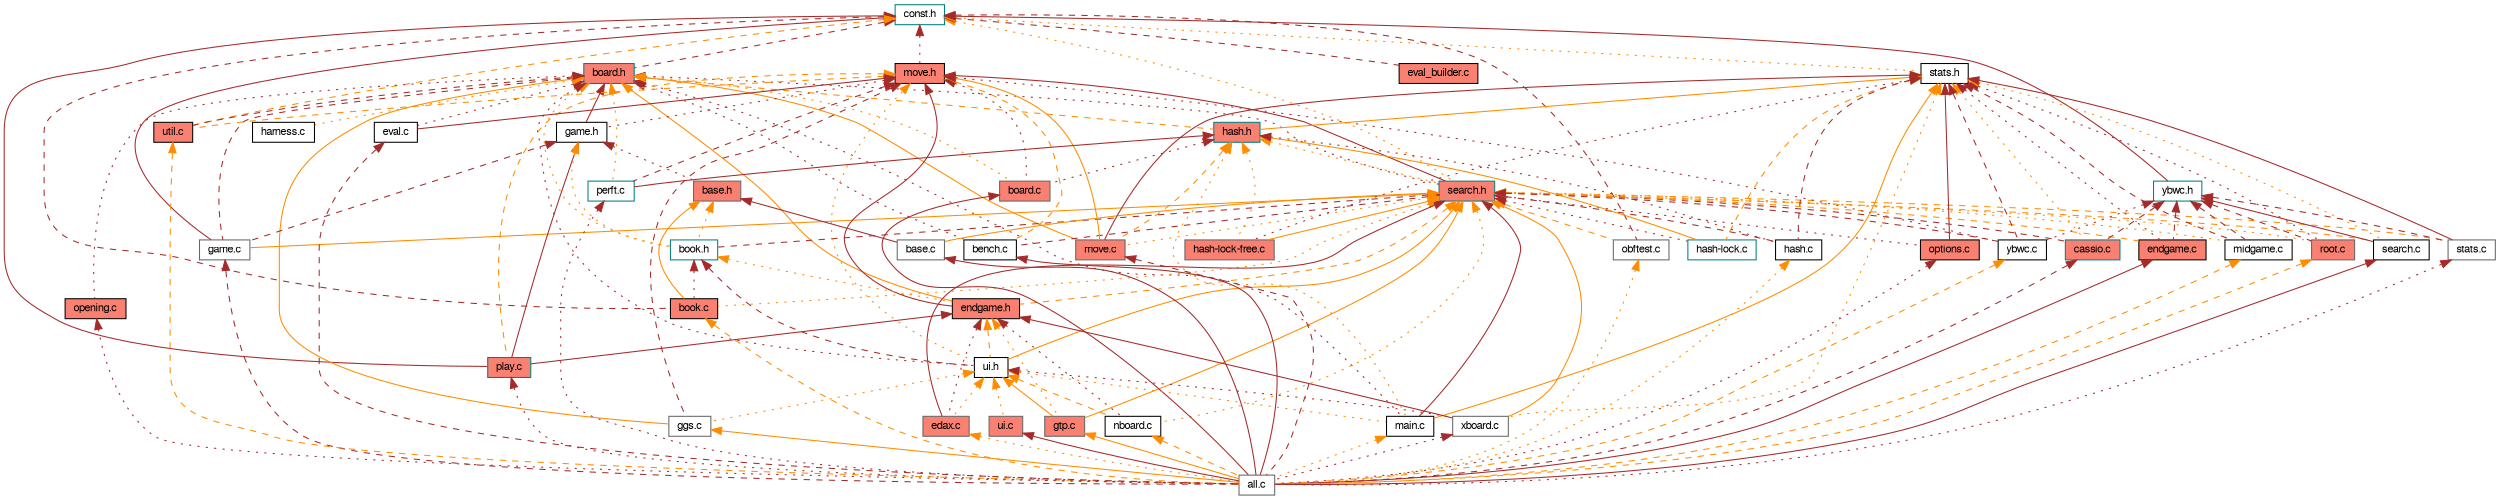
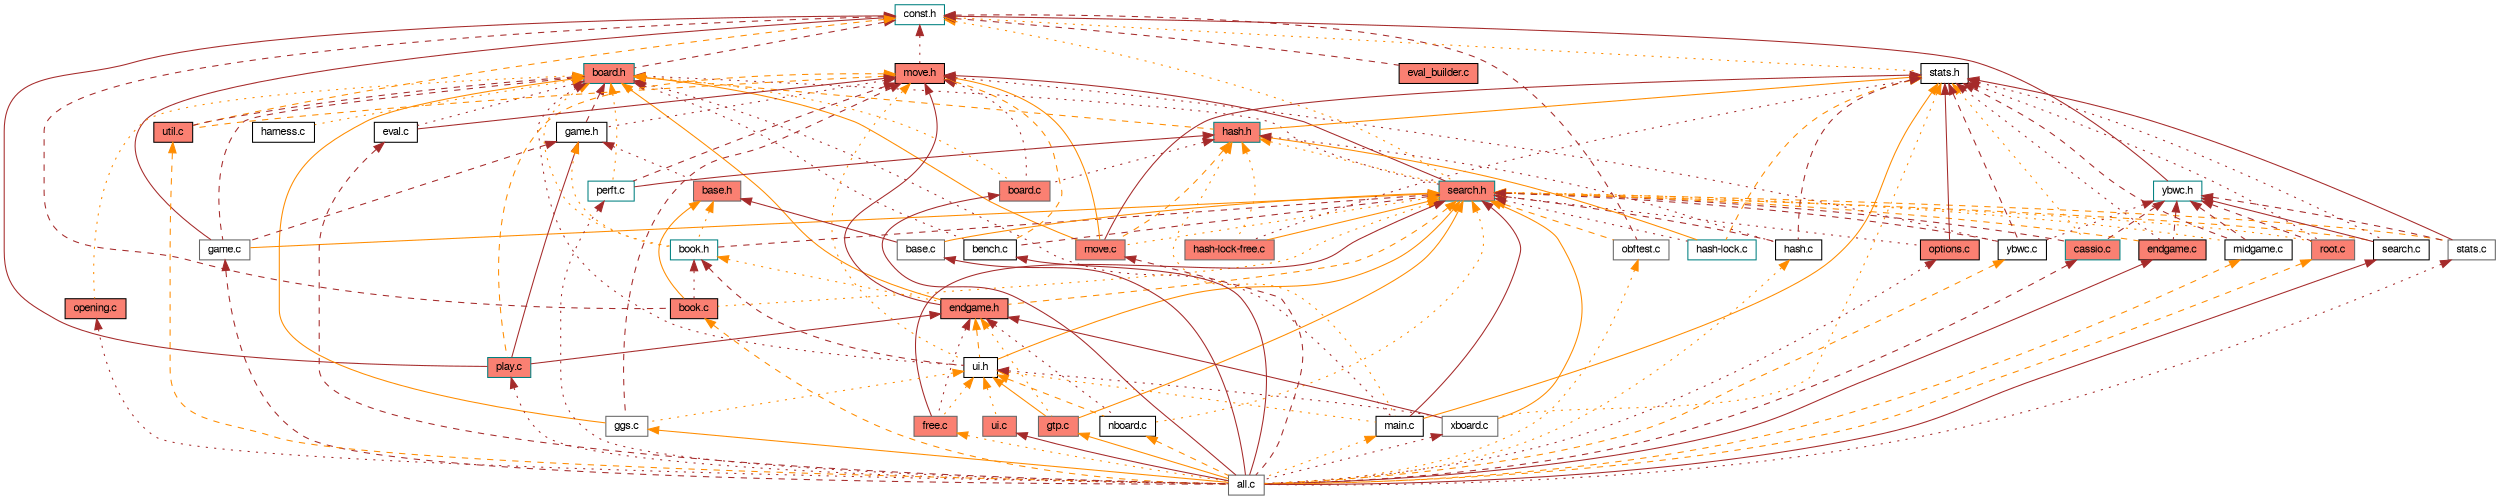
edge "opening.c" -> "board.h": color brown -> darkorange
edge "game.h" -> "board.h": style solid -> dashed
edge "search.c" -> "stats.h": color darkorange -> brown
node "edax.c": label "edax.c" -> "free.c"
